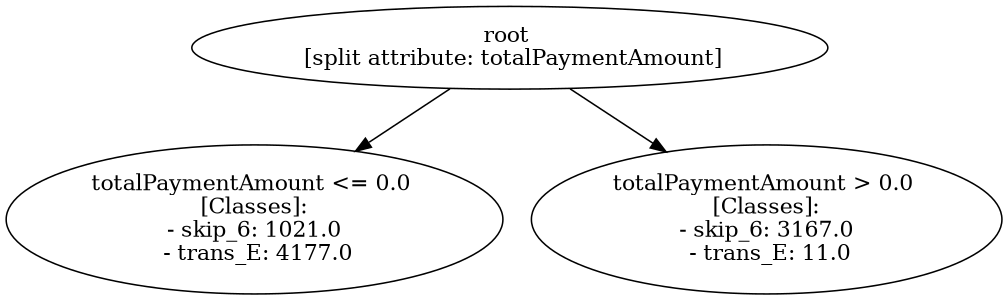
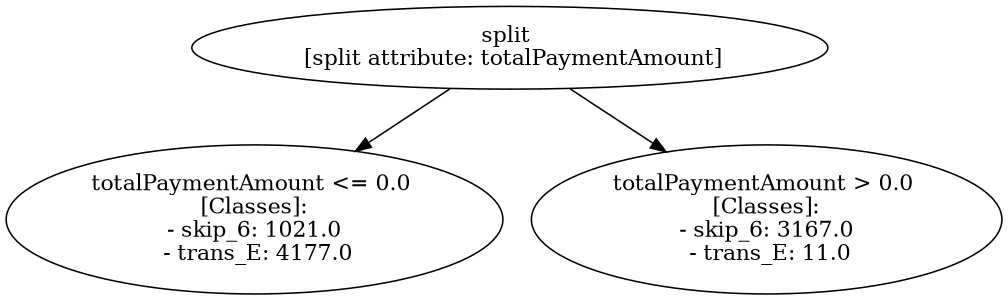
node "root [split attribute: totalPaymentAmount]": label "root [split attribute: totalPaymentAmount]" -> "split [split attribute: totalPaymentAmount]"
